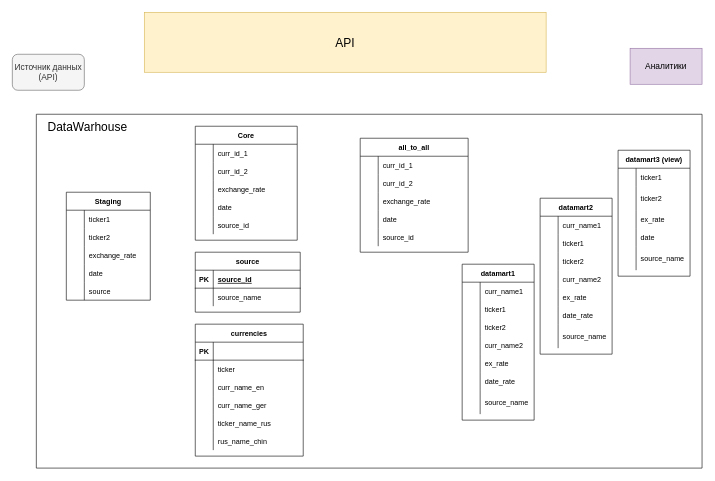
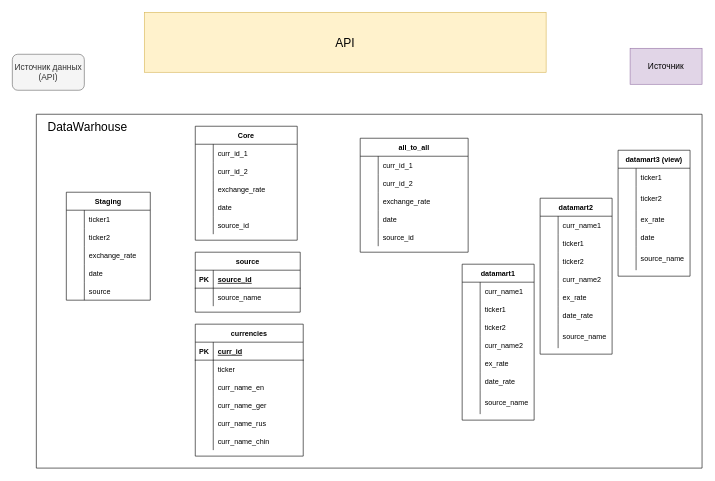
node "Аналитики": label "Аналитики" -> "Источник"
node "curr_id": added
node "ticker_name_rus": label "ticker_name_rus" -> "curr_name_rus"
node "rus_name_chin": label "rus_name_chin" -> "curr_name_chin"
